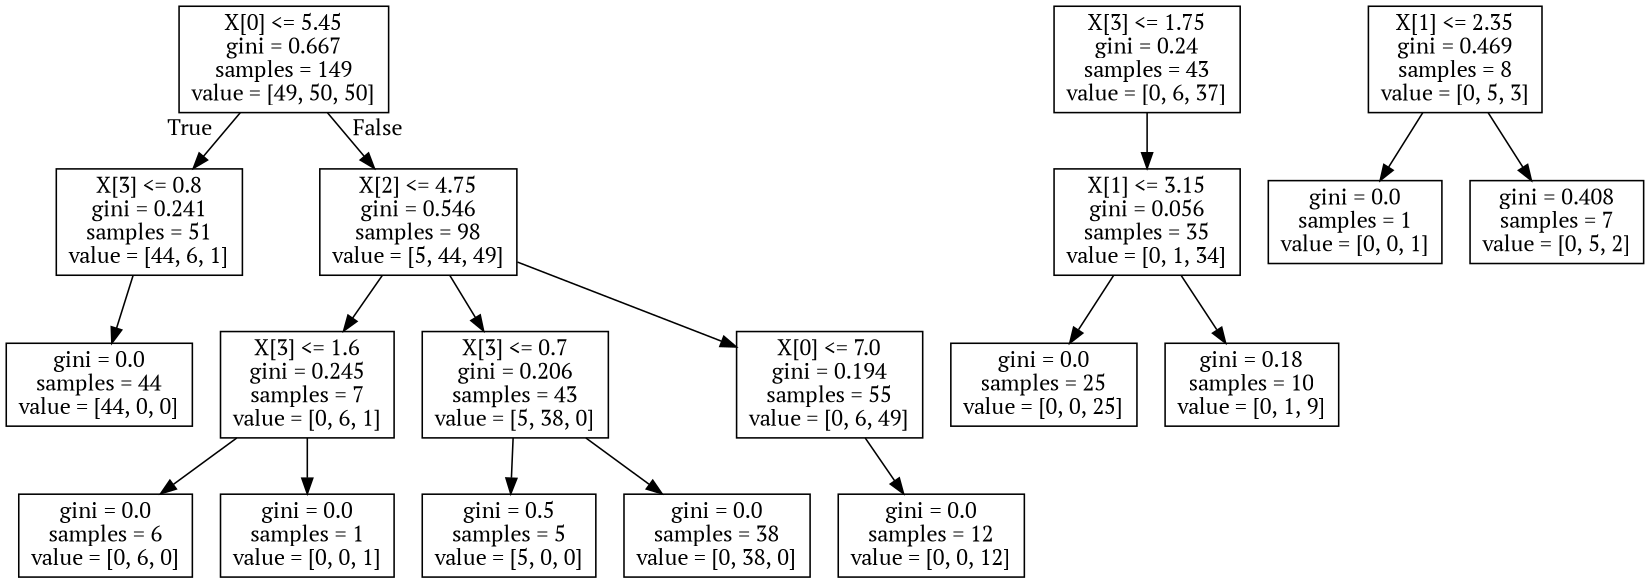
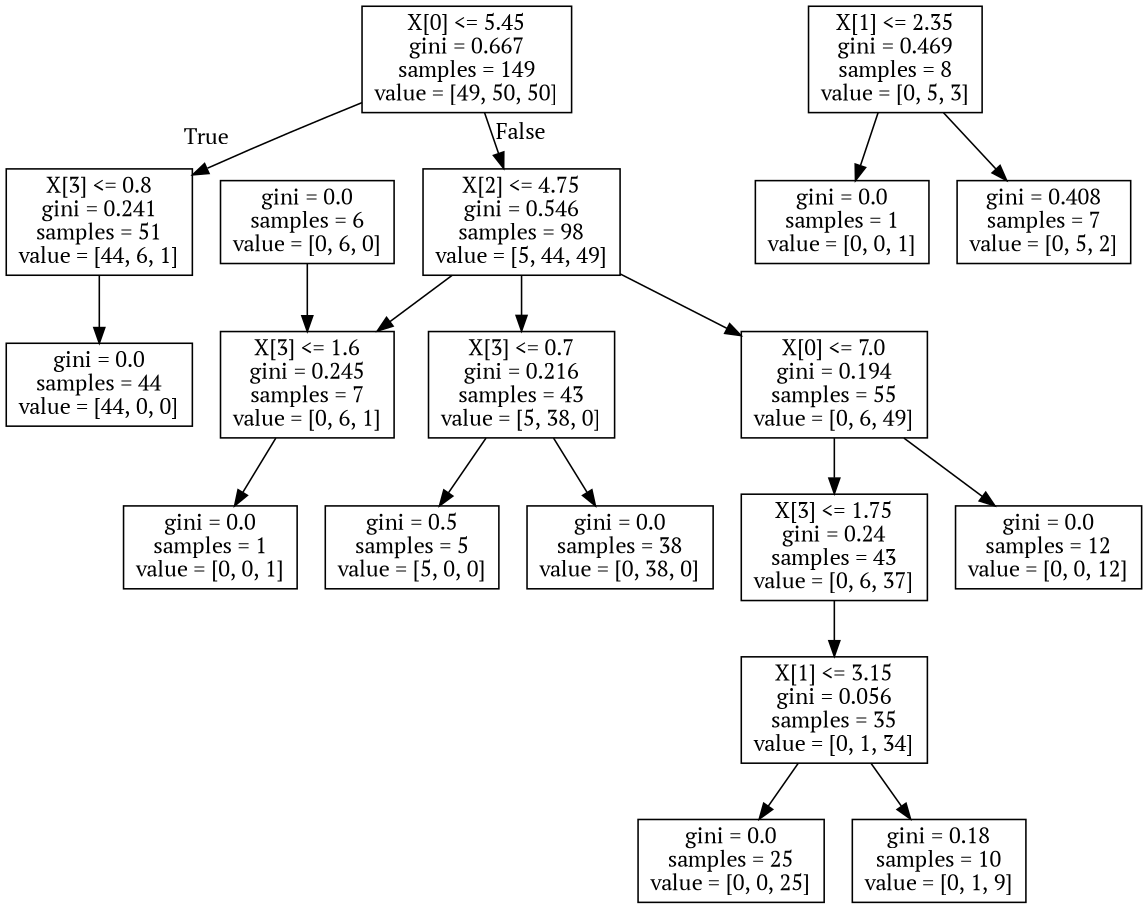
node "X[3] <= 0.7 gini = 0.206 samples = 43 value = [5, 38, 0]": label "X[3] <= 0.7 gini = 0.206 samples = 43 value = [5, 38, 0]" -> "X[3] <= 0.7 gini = 0.216 samples = 43 value = [5, 38, 0]"
edge "X[0] <= 7.0 gini = 0.194 samples = 55 value = [0, 6, 49]" -> "X[3] <= 1.75 gini = 0.24 samples = 43 value = [0, 6, 37]": added
edge "X[3] <= 1.6 gini = 0.245 samples = 7 value = [0, 6, 1]" -> "gini = 0.0 samples = 6 value = [0, 6, 0]": reversed
